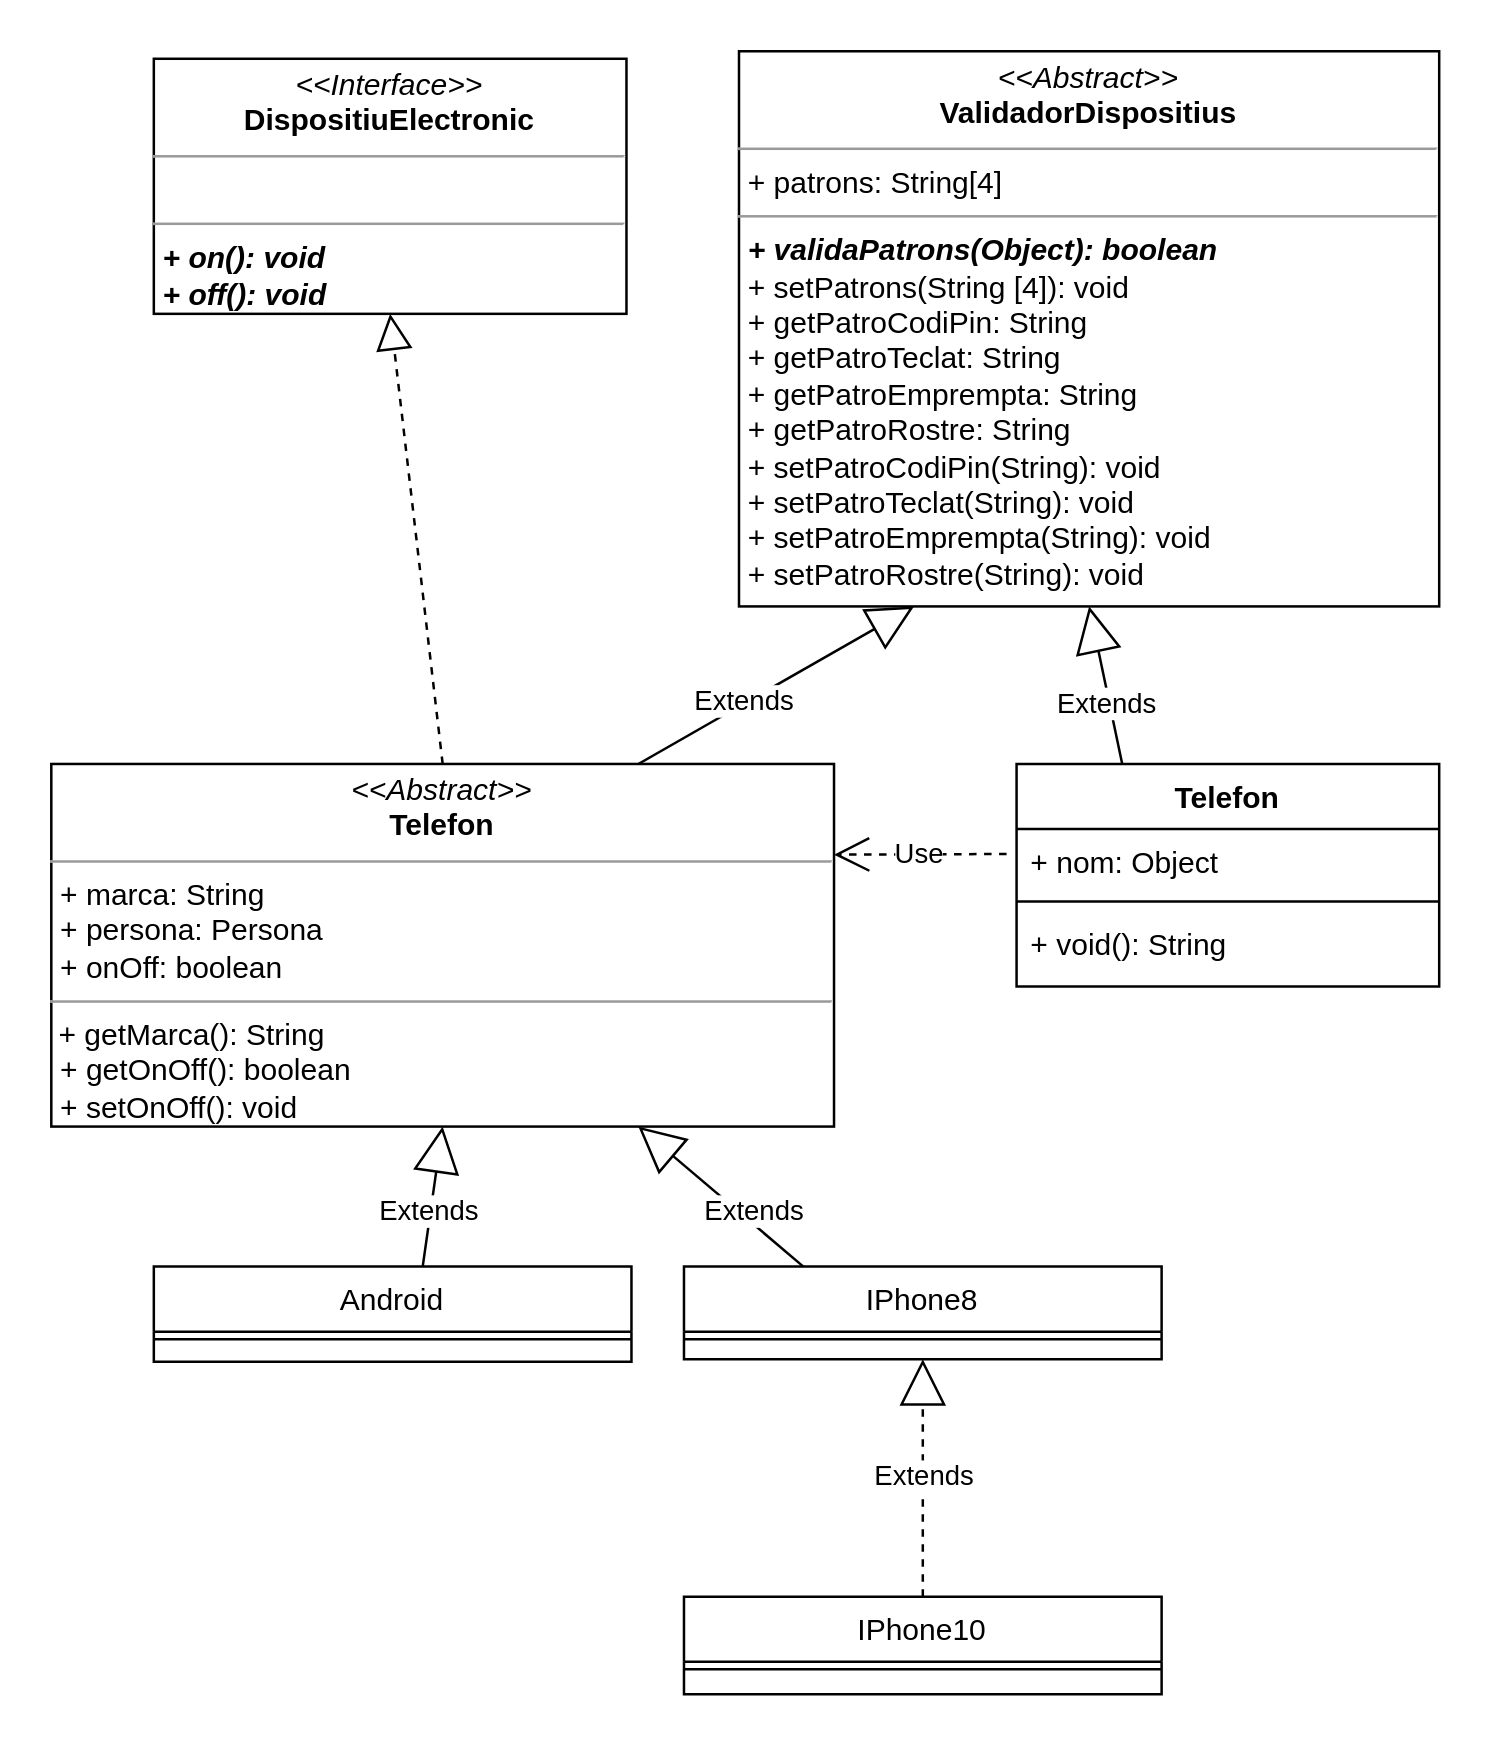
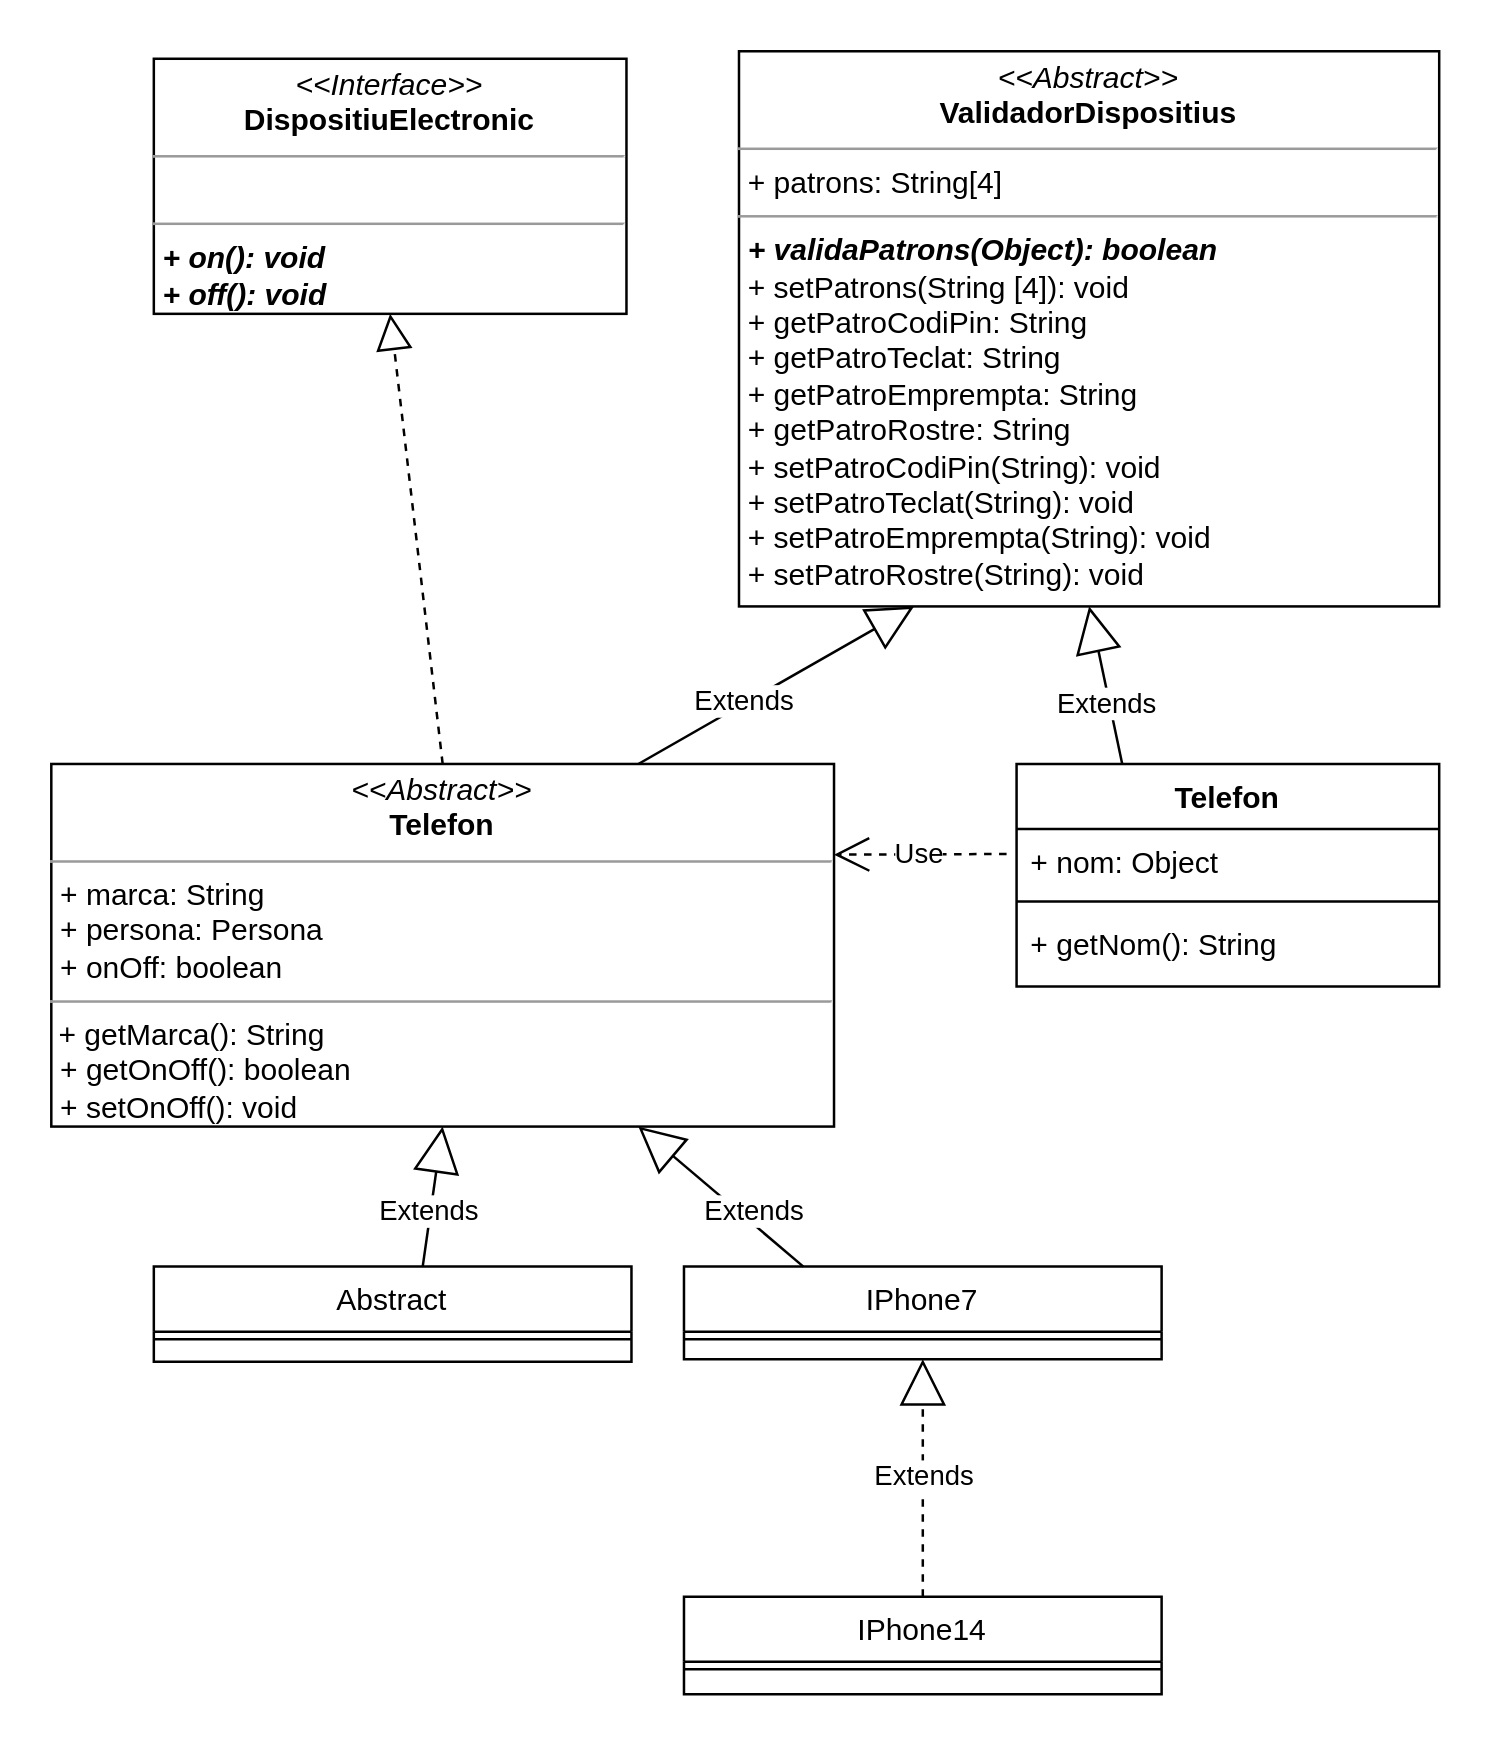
node "+ void(): String": label "+ void(): String" -> "+ getNom(): String"
node "Android": label "Android" -> "Abstract"
node "IPhone8": label "IPhone8" -> "IPhone7"
node "IPhone10": label "IPhone10" -> "IPhone14"
